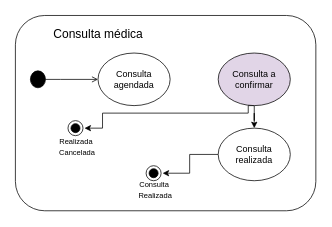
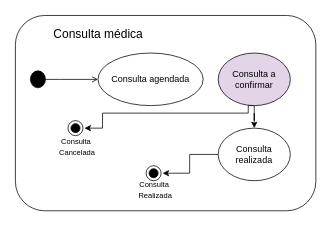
node "Consulta agendada": size 72x53 -> 105x53
node "Realizada Cancelada": label "Realizada Cancelada" -> "Consulta Cancelada"
